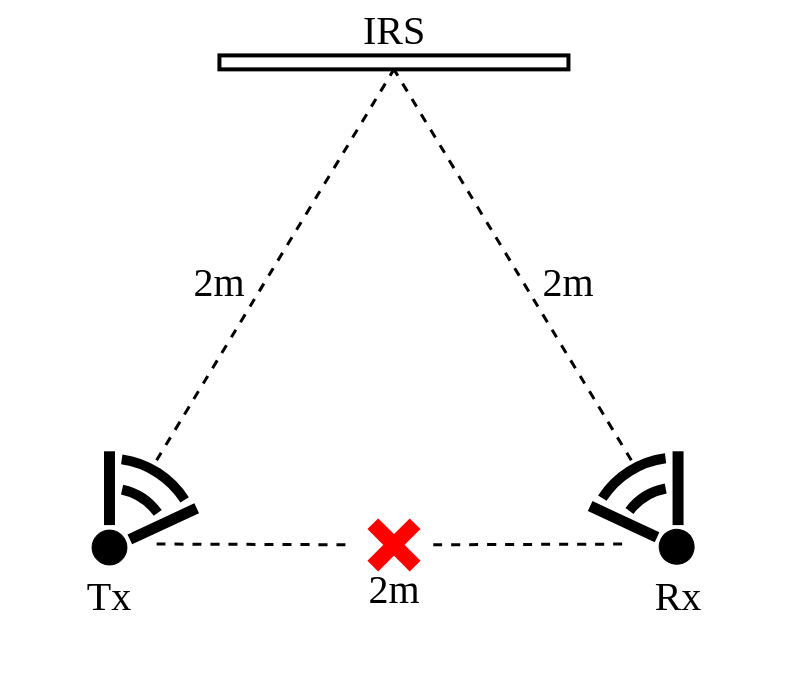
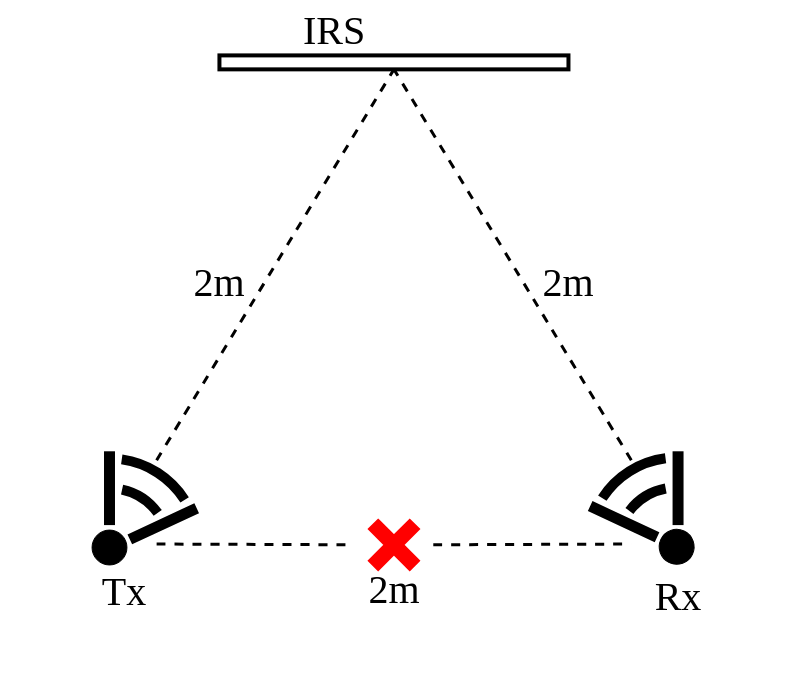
node "IRS": moved (394, 31) -> (334, 31)
node "Tx": moved (110, 596) -> (125, 591)
